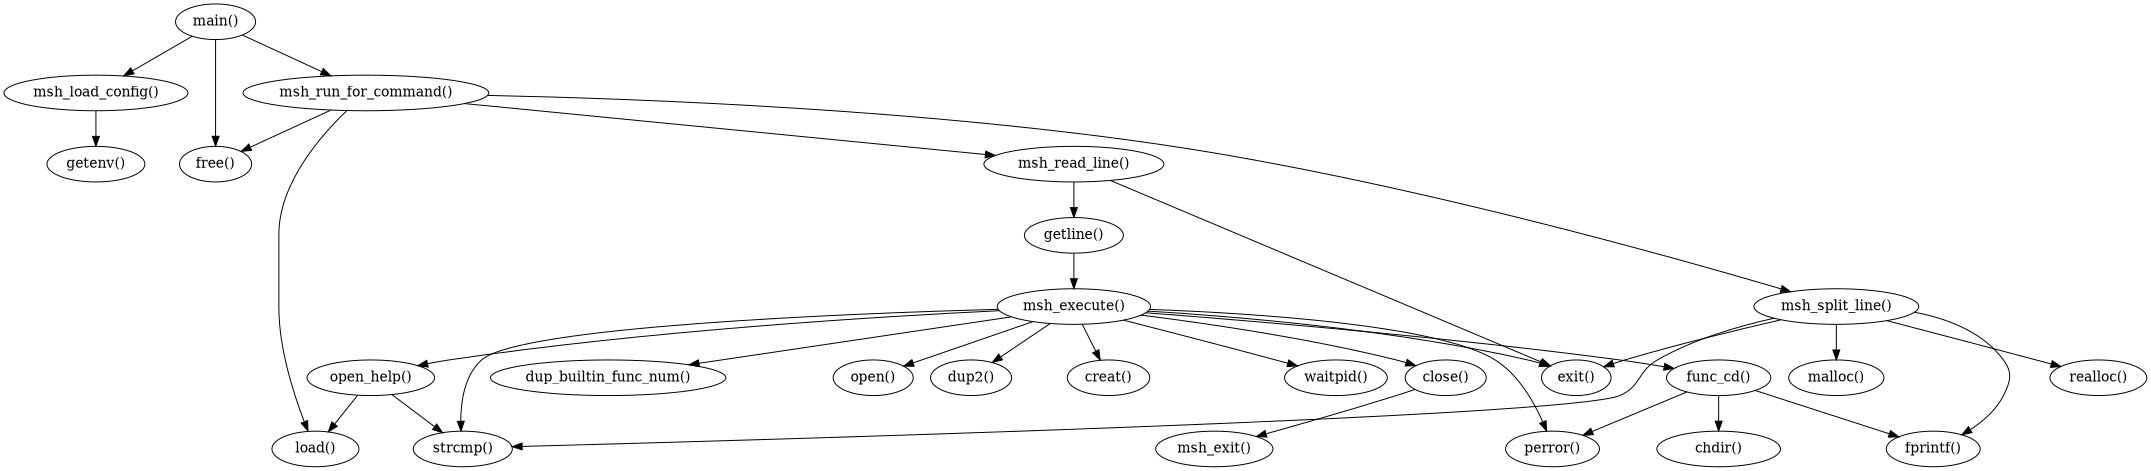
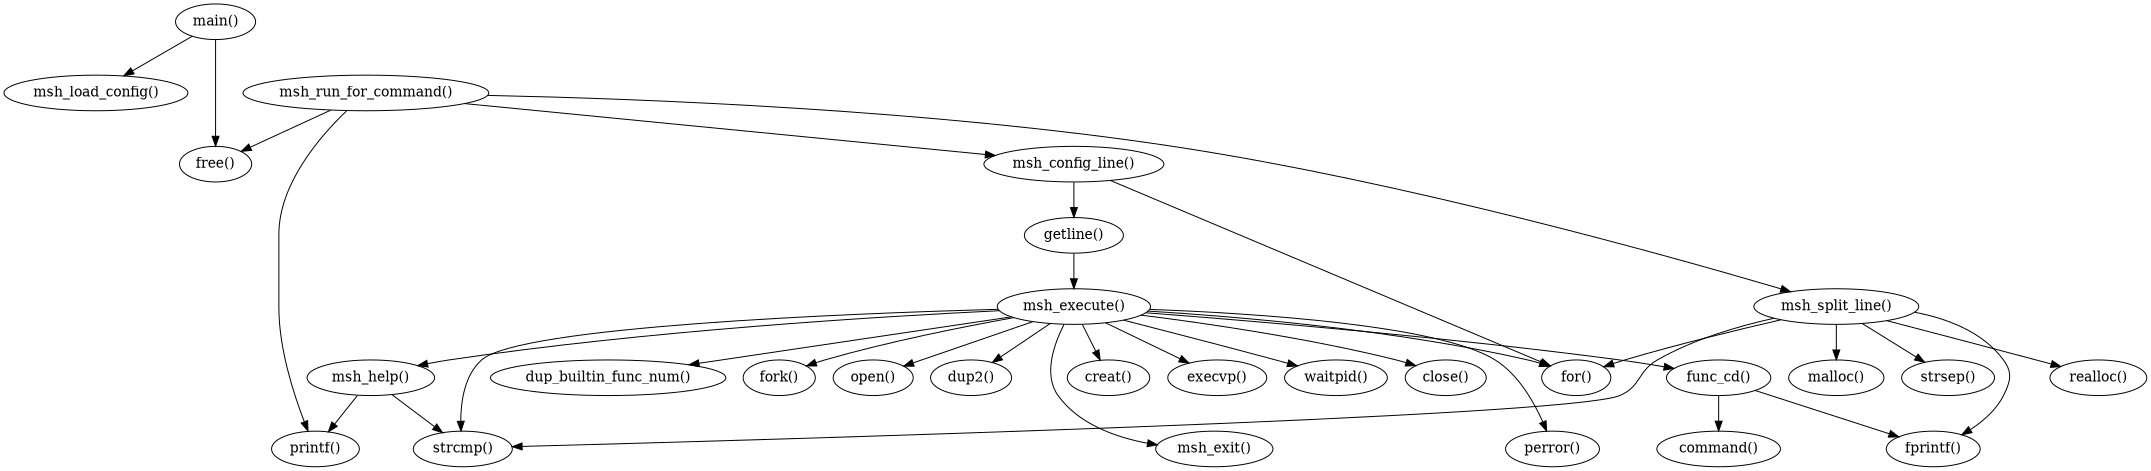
edge "main()" -> "msh_run_for_command()": removed
node "getenv()": removed
node "msh_read_line()": label "msh_read_line()" -> "msh_config_line()"
node "open_help()": label "open_help()" -> "msh_help()"
node "fork()": added
node "execvp()": added
node "exit()": label "exit()" -> "for()"
node "strsep()": added
edge "close()" -> "msh_exit()": now "msh_execute()" -> "msh_exit()"
edge "func_cd()" -> "perror()": removed
node "load()": label "load()" -> "printf()"
node "chdir()": label "chdir()" -> "command()"
